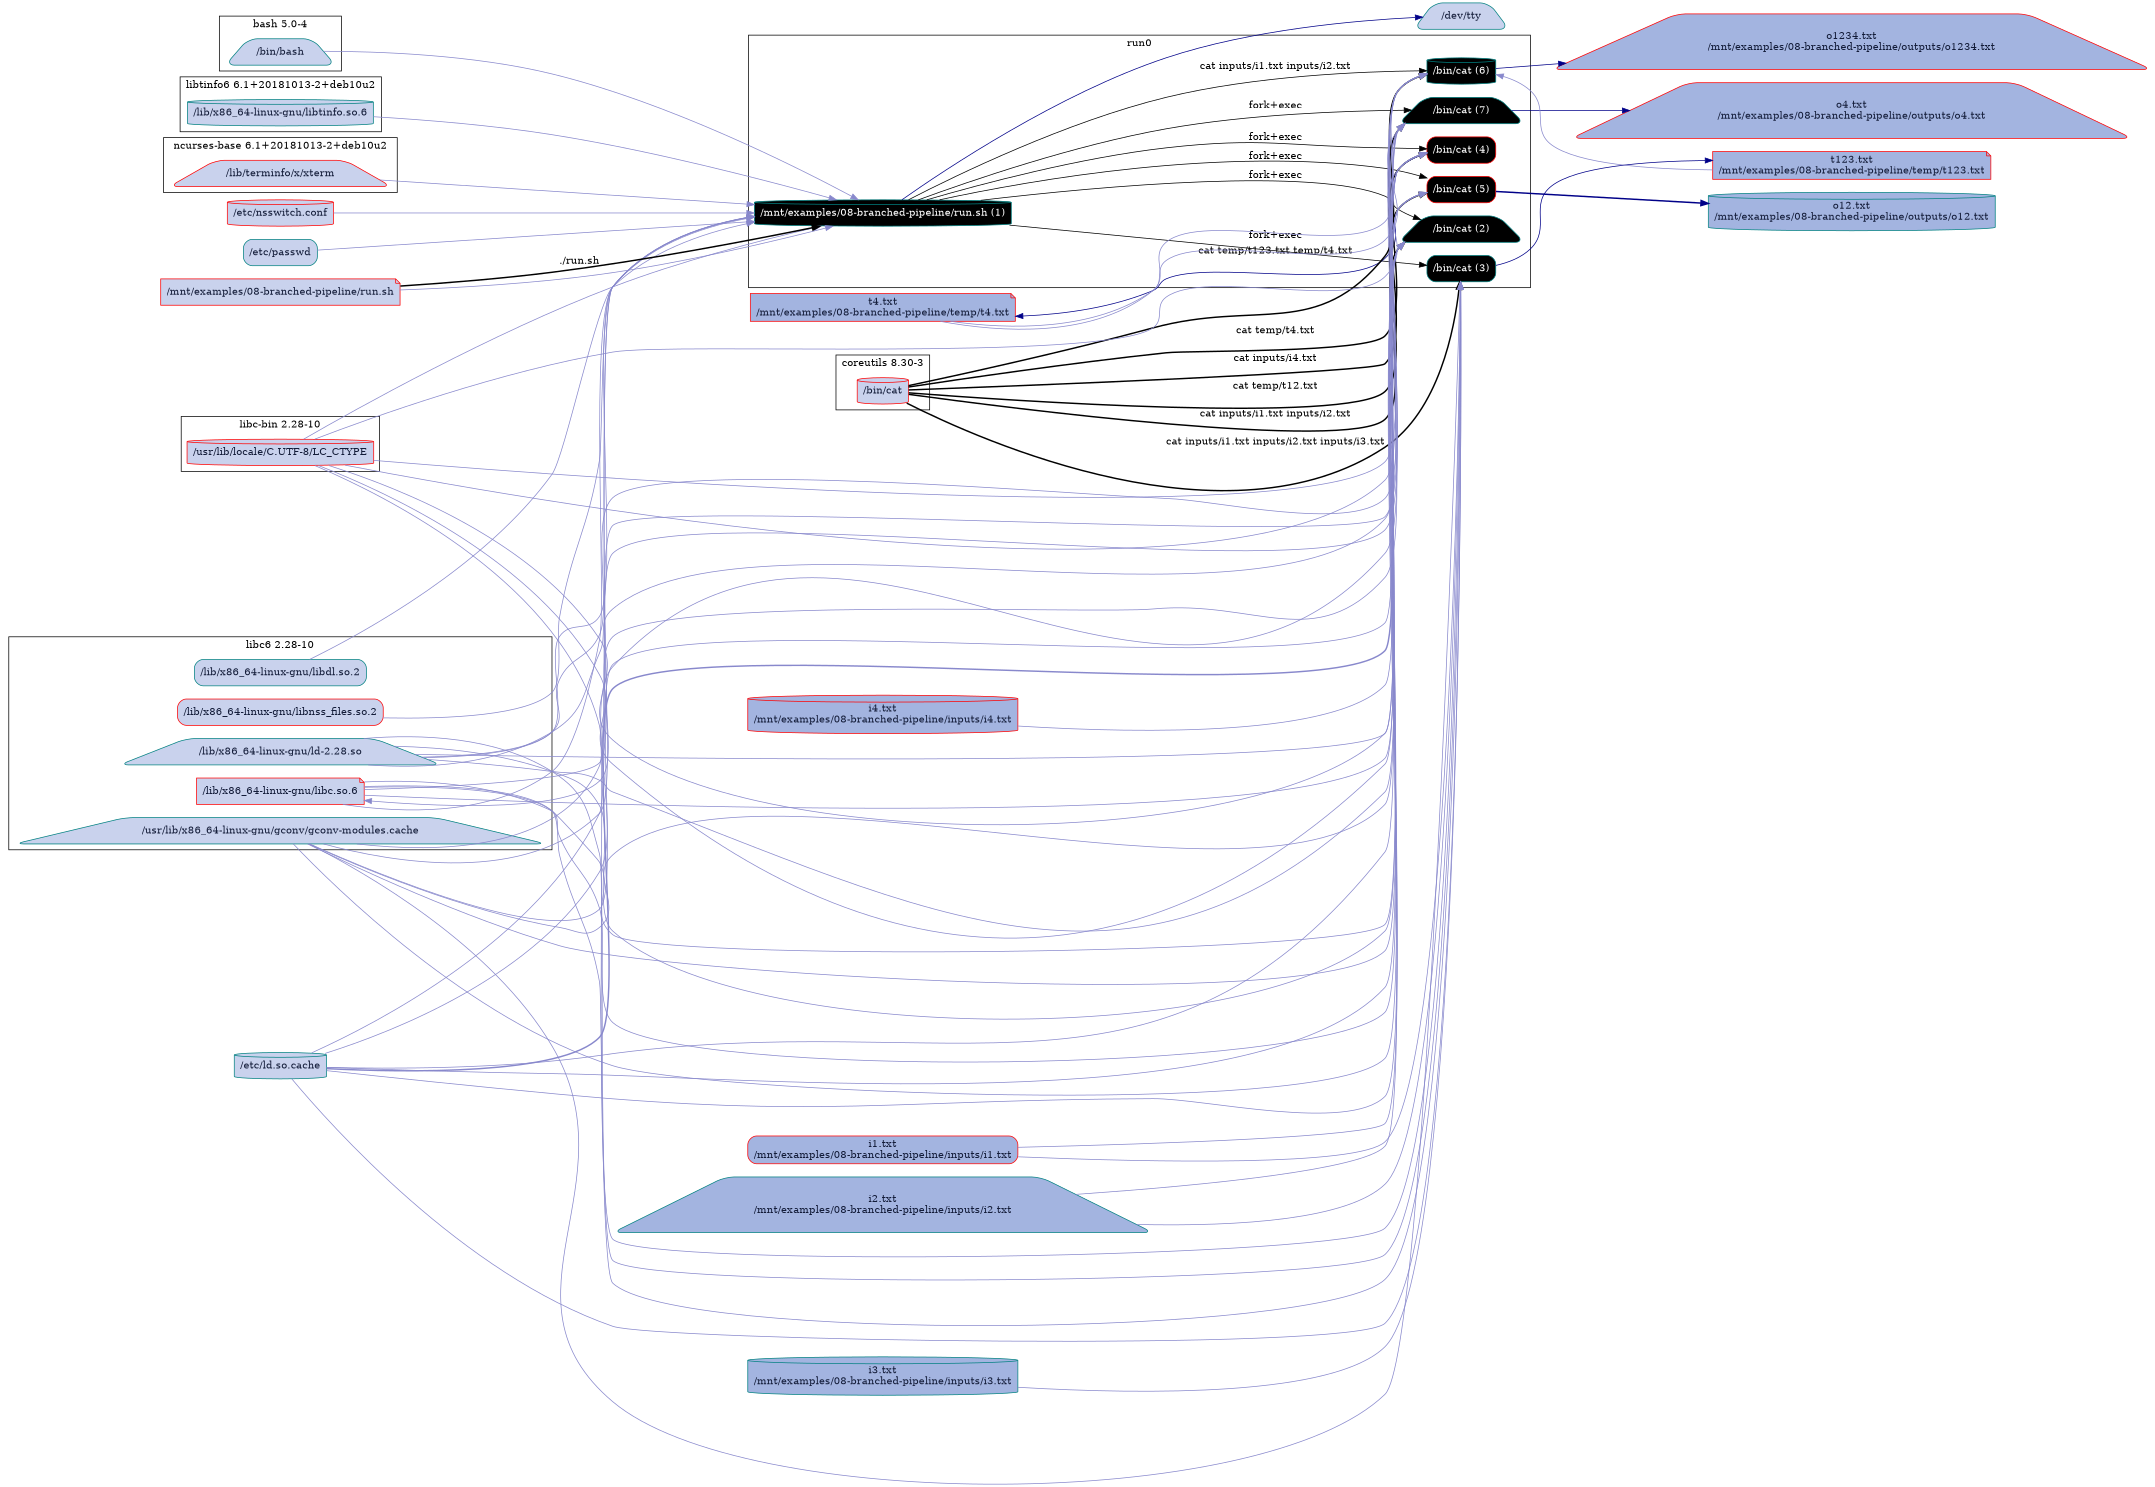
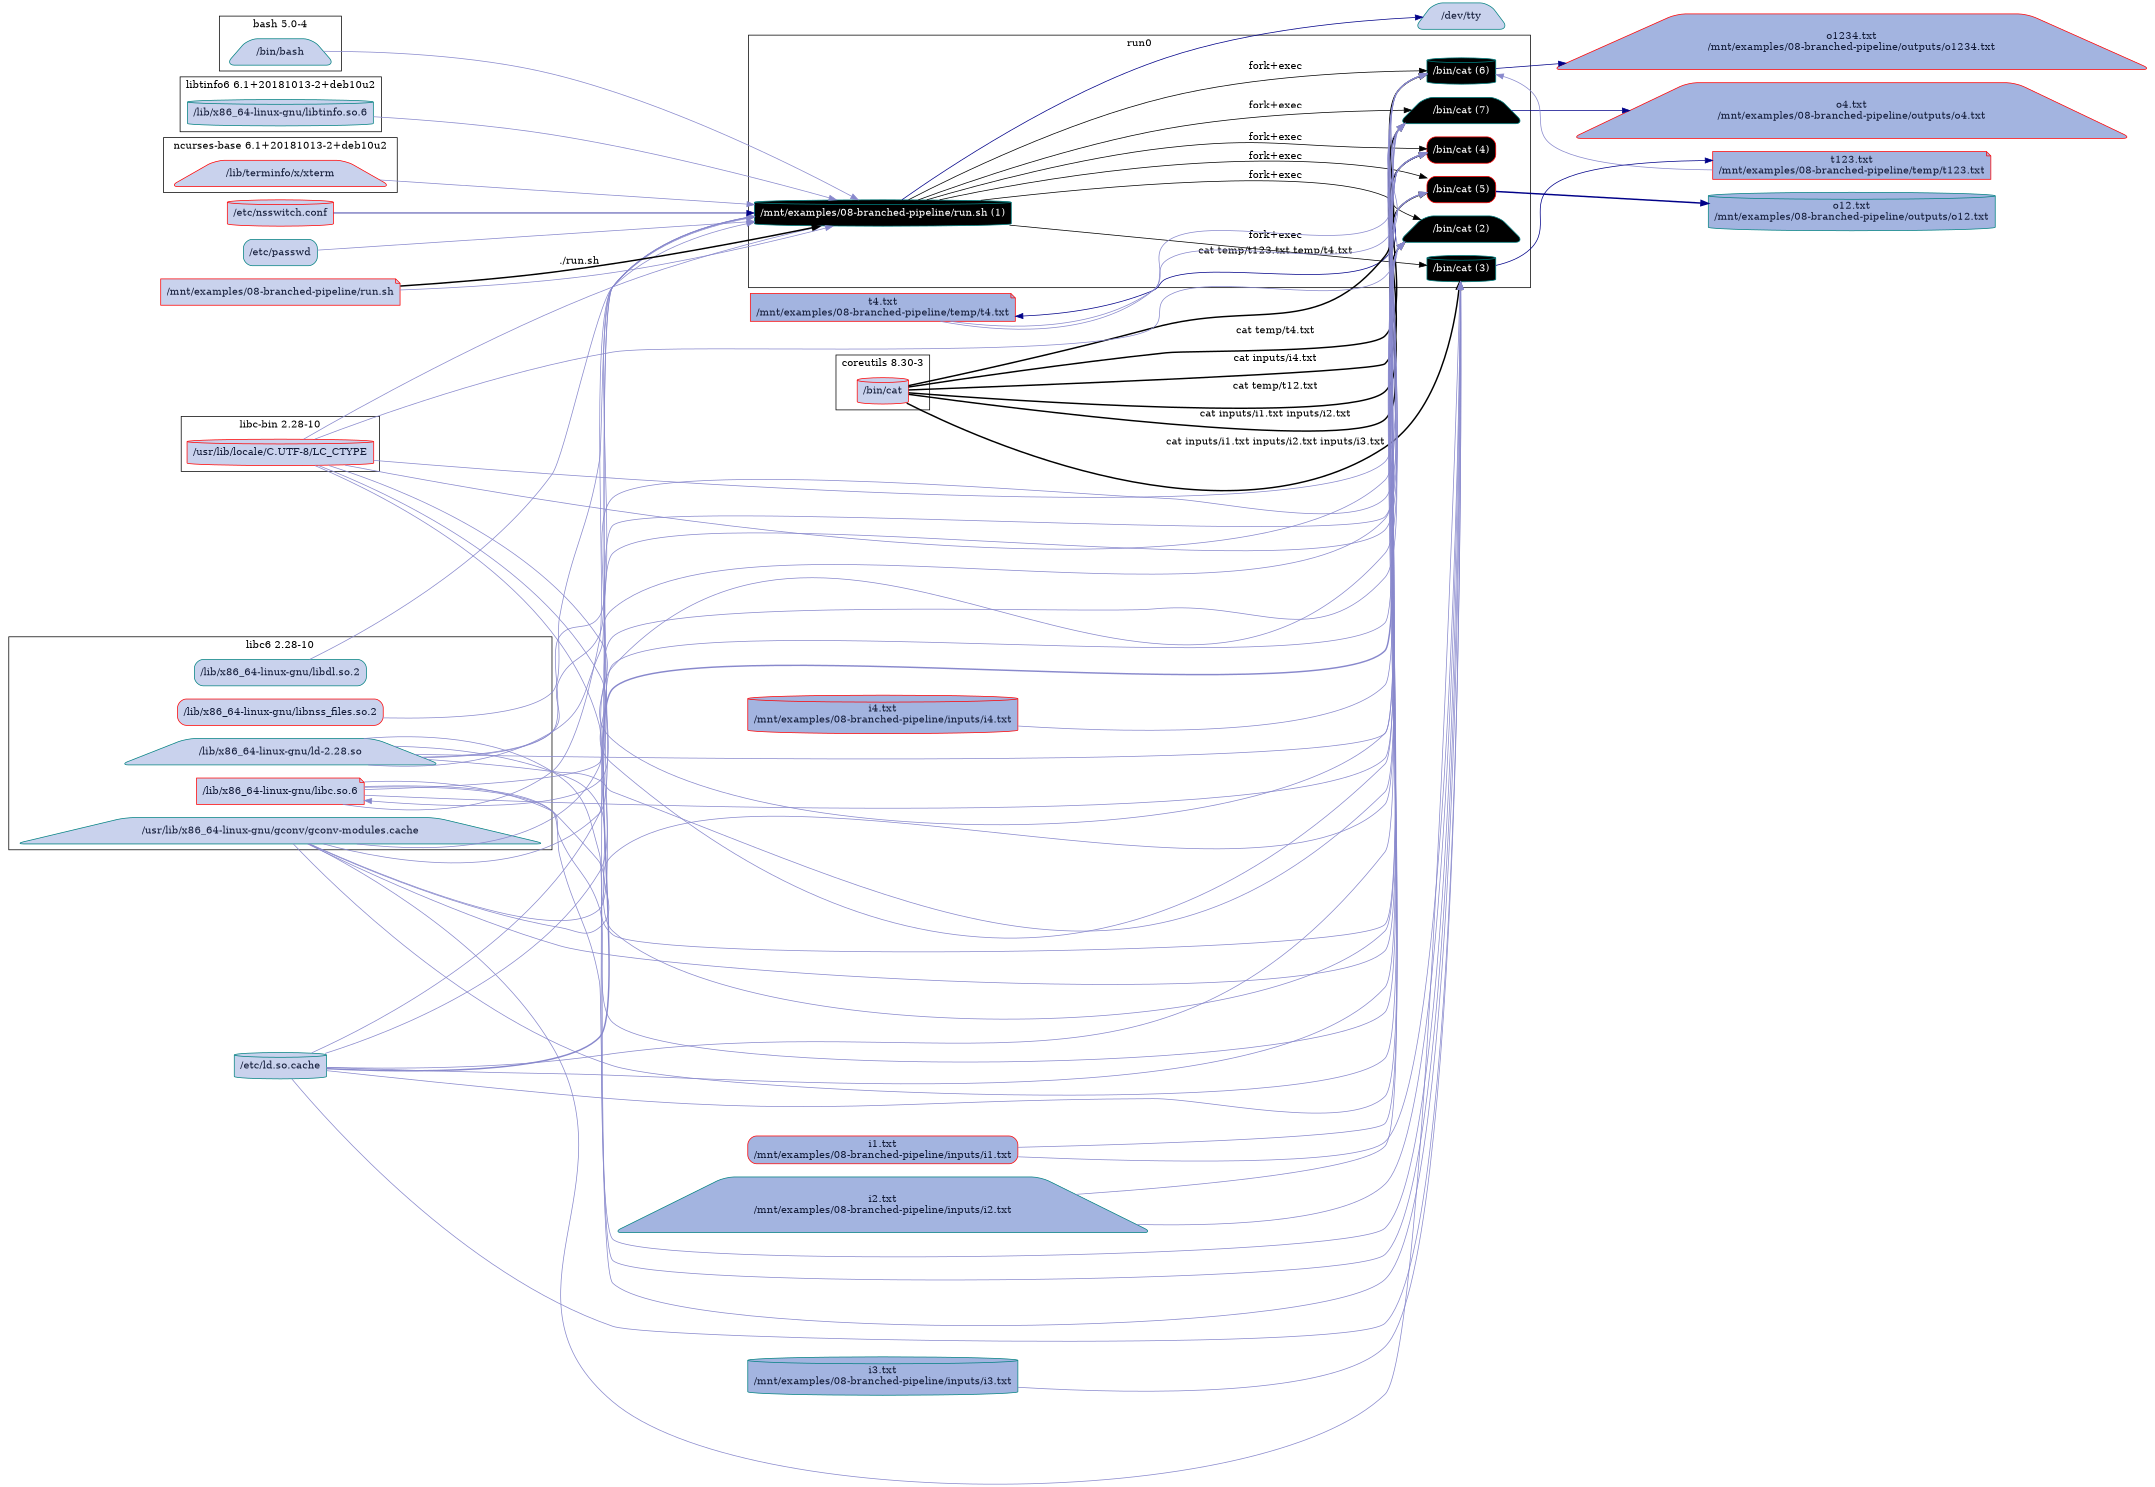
edge "/mnt/examples/08-branched-pipeline/run.sh (1)" -> "/bin/cat (6)": label "cat inputs/i1.txt inputs/i2.txt" -> "fork+exec"
edge "/etc/nsswitch.conf" -> "/mnt/examples/08-branched-pipeline/run.sh (1)": color #8888cc -> #000088
node "/bin/cat (3)": shape box -> cylinder
